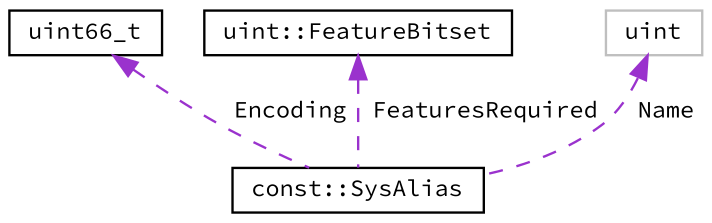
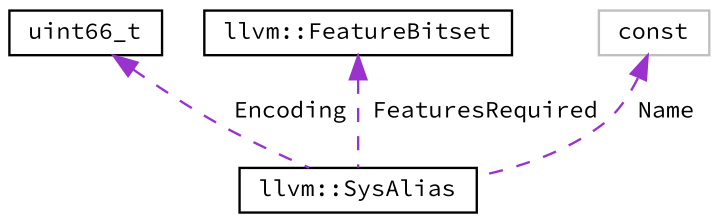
node "uint::FeatureBitset": label "uint::FeatureBitset" -> "llvm::FeatureBitset"
node "uint": label "uint" -> "const"
node "const::SysAlias": label "const::SysAlias" -> "llvm::SysAlias"
